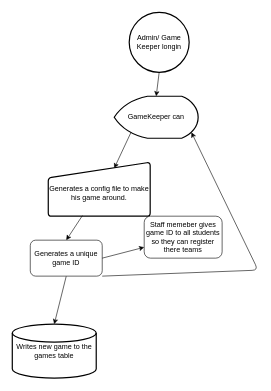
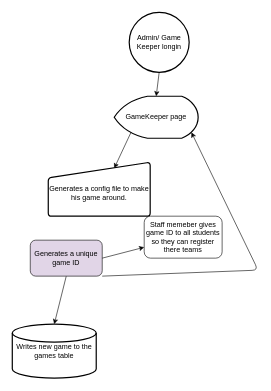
node "GameKeeper can": label "GameKeeper can" -> "GameKeeper page"
edge "Generates a config file to make his game around." -> "Generates a unique game ID": removed
node "Generates a unique game ID": fillcolor #ffffff -> #e1d5e7
